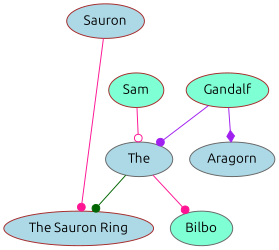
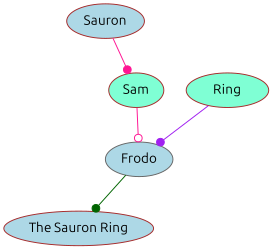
node "Gandalf": label "Gandalf" -> "Ring"
edge "Sauron" -> "The Sauron Ring": now "Sauron" -> "Sam"
node "The": label "The" -> "Frodo"
node "Aragorn": removed
node "Bilbo": removed
